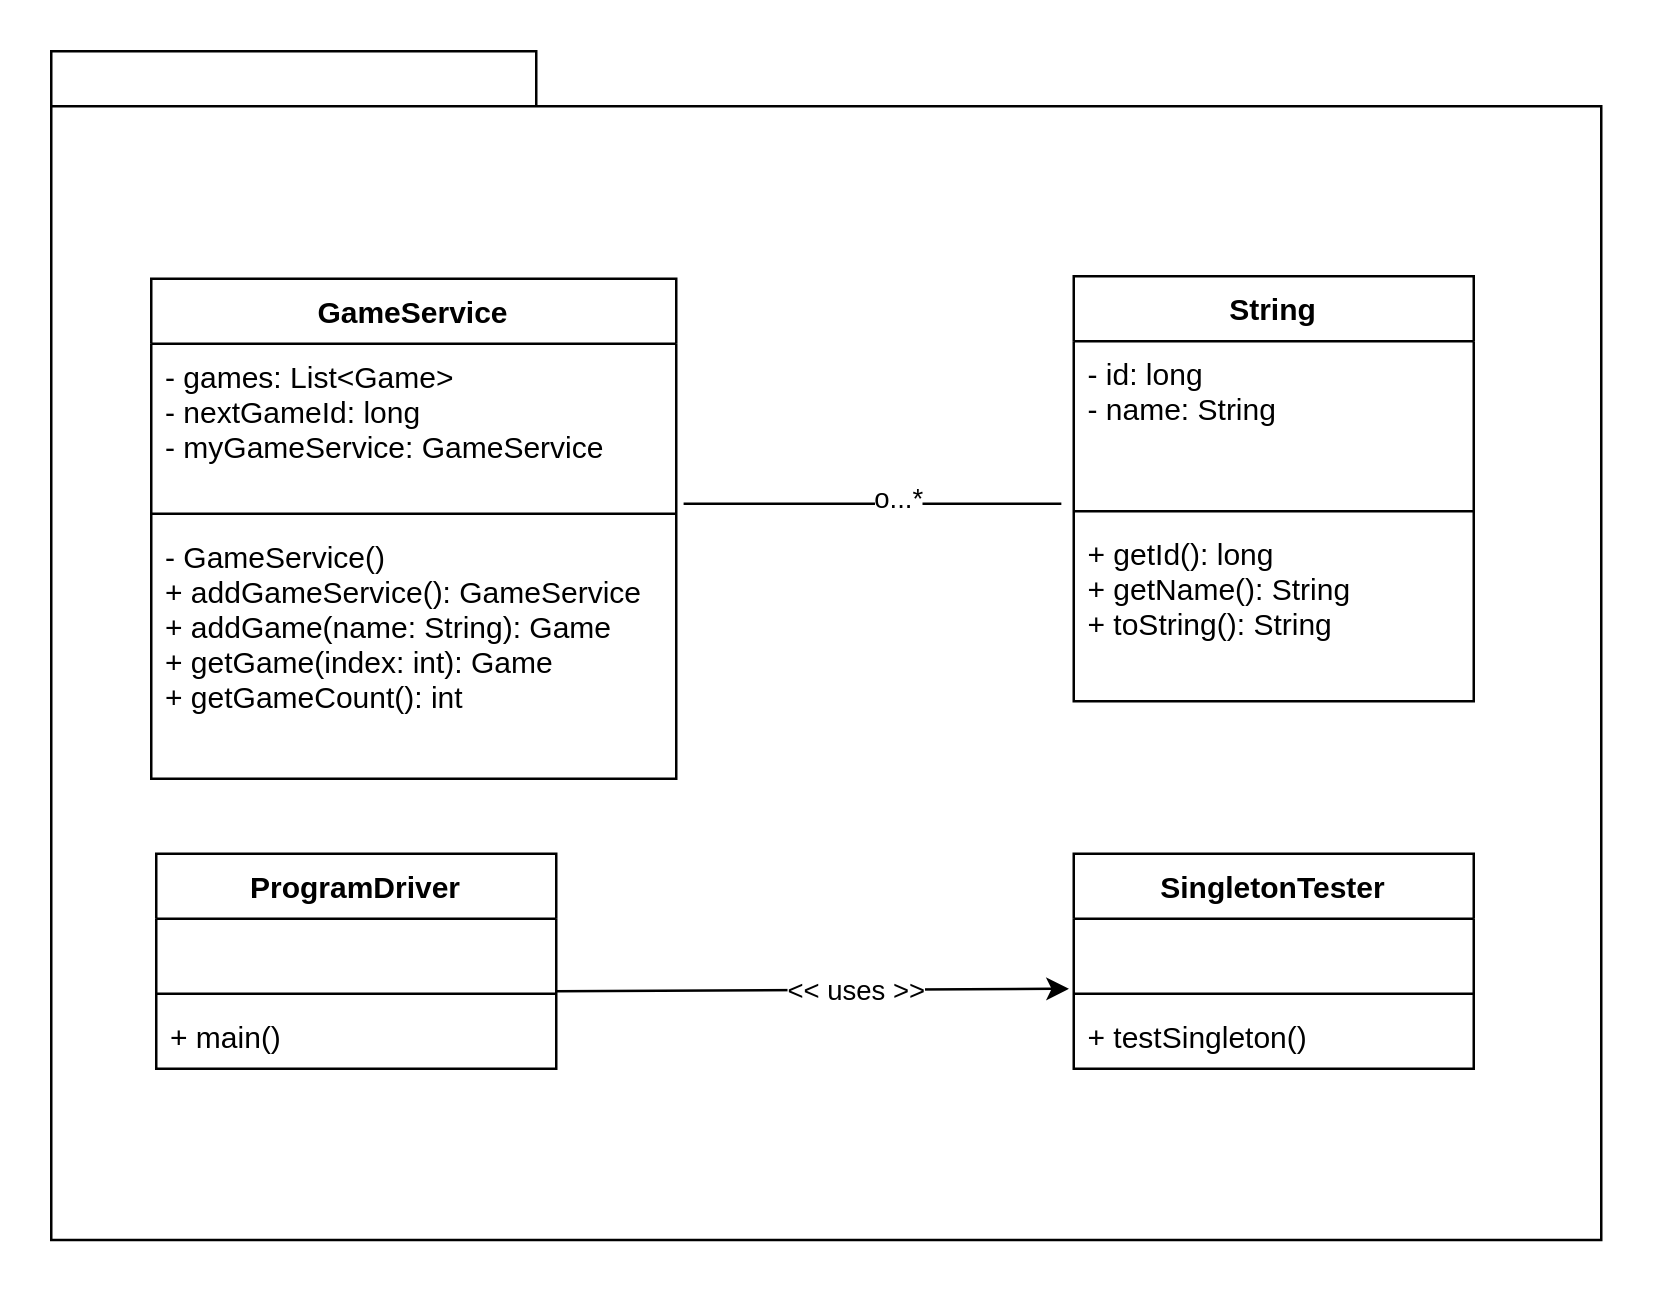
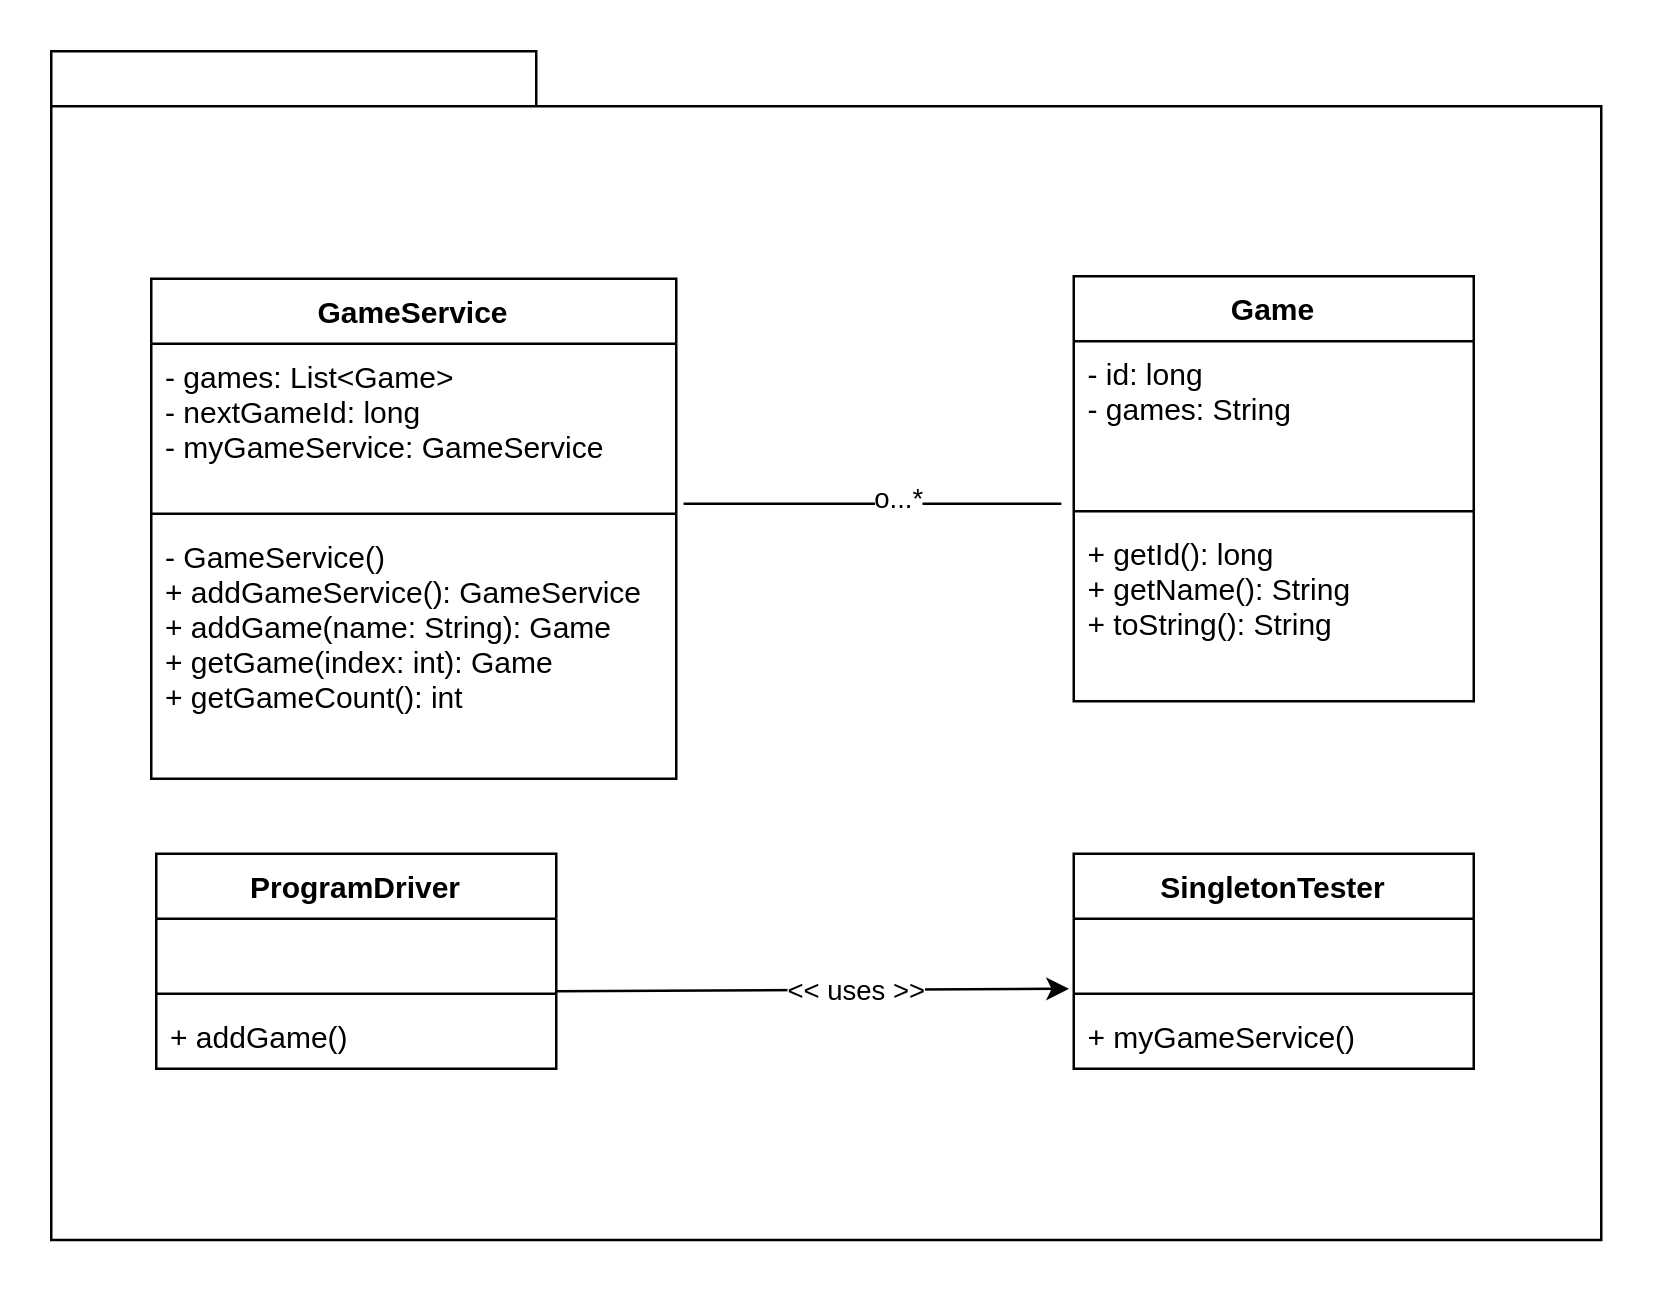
node "String": label "String" -> "Game"
node "- id: long - name: String": label "- id: long - name: String" -> "- id: long - games: String"
node "+ main()": label "+ main()" -> "+ addGame()"
node "+ testSingleton()": label "+ testSingleton()" -> "+ myGameService()"
